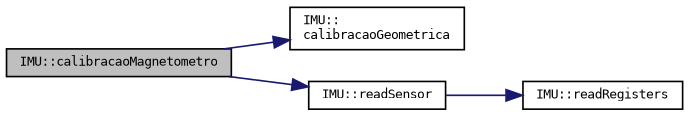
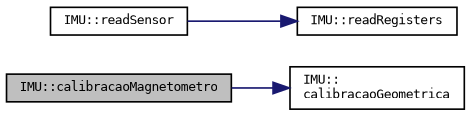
edge "IMU::calibracaoMagnetometro" -> "IMU::readSensor": removed
